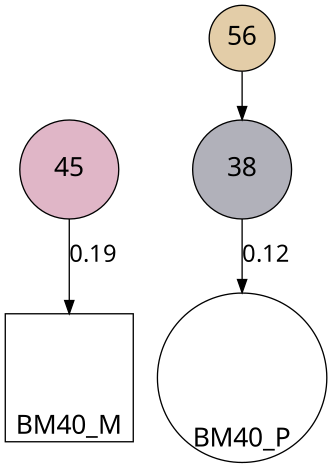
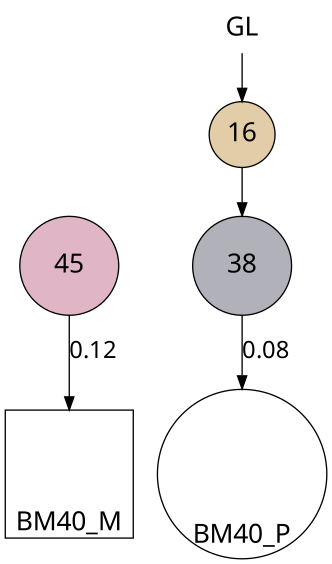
node "GL": added
node "56": label "56" -> "16"
edge "45" -> "BM40_M": label "0.19" -> "0.12"
edge "38" -> "BM40_P": label "0.12" -> "0.08"
